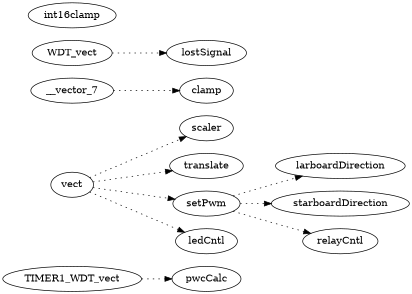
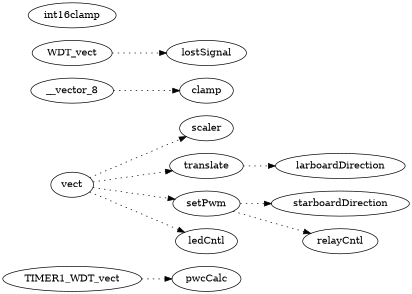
node "__vector_7": label "__vector_7" -> "__vector_8"
edge "setPwm" -> "larboardDirection": now "translate" -> "larboardDirection"
